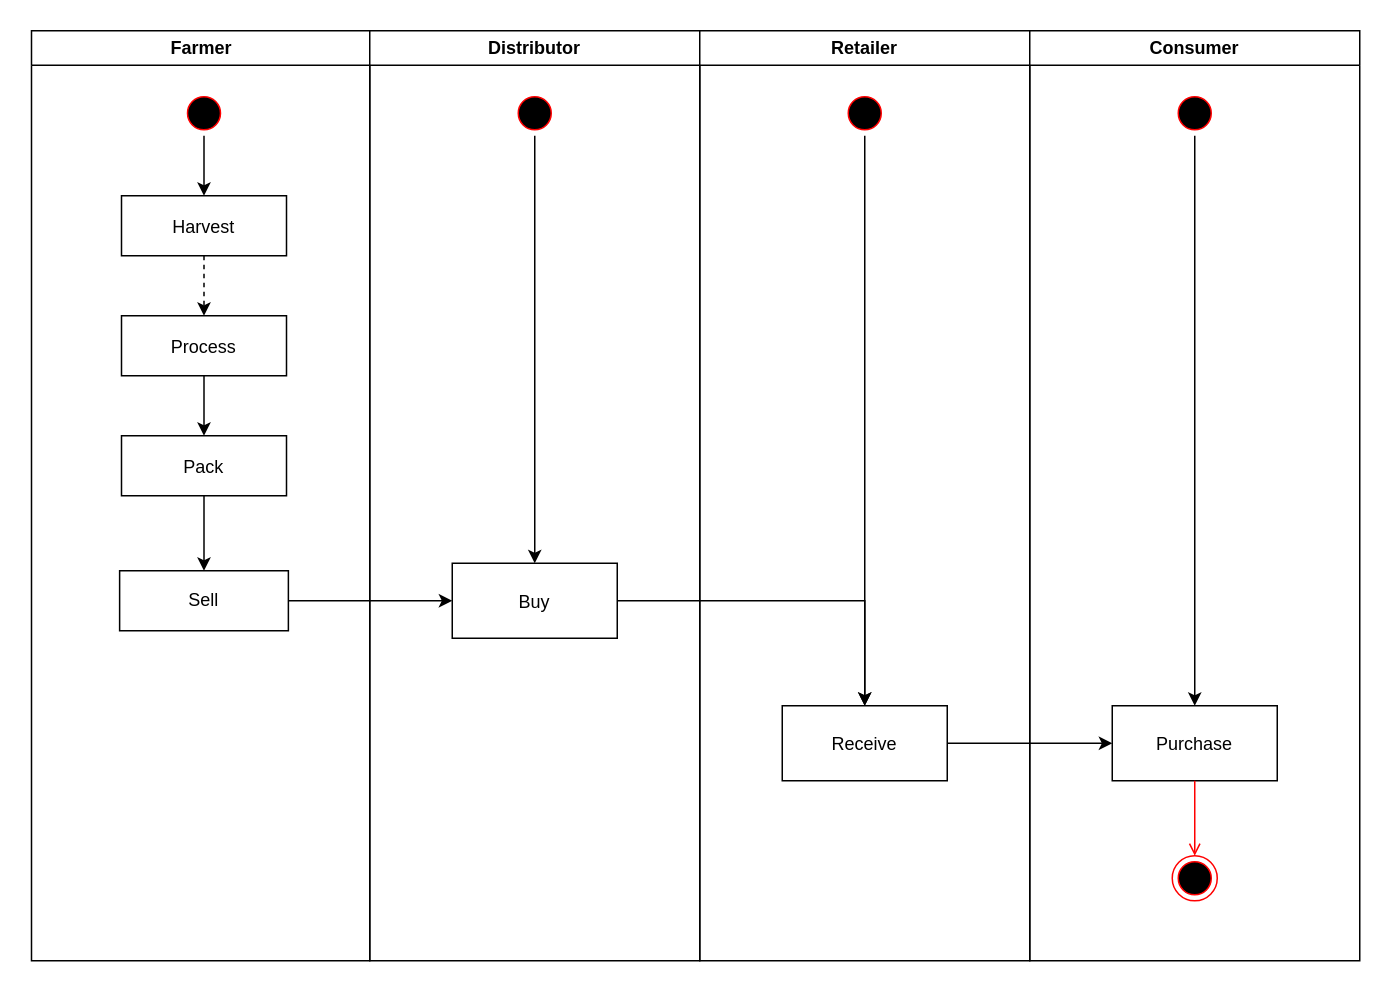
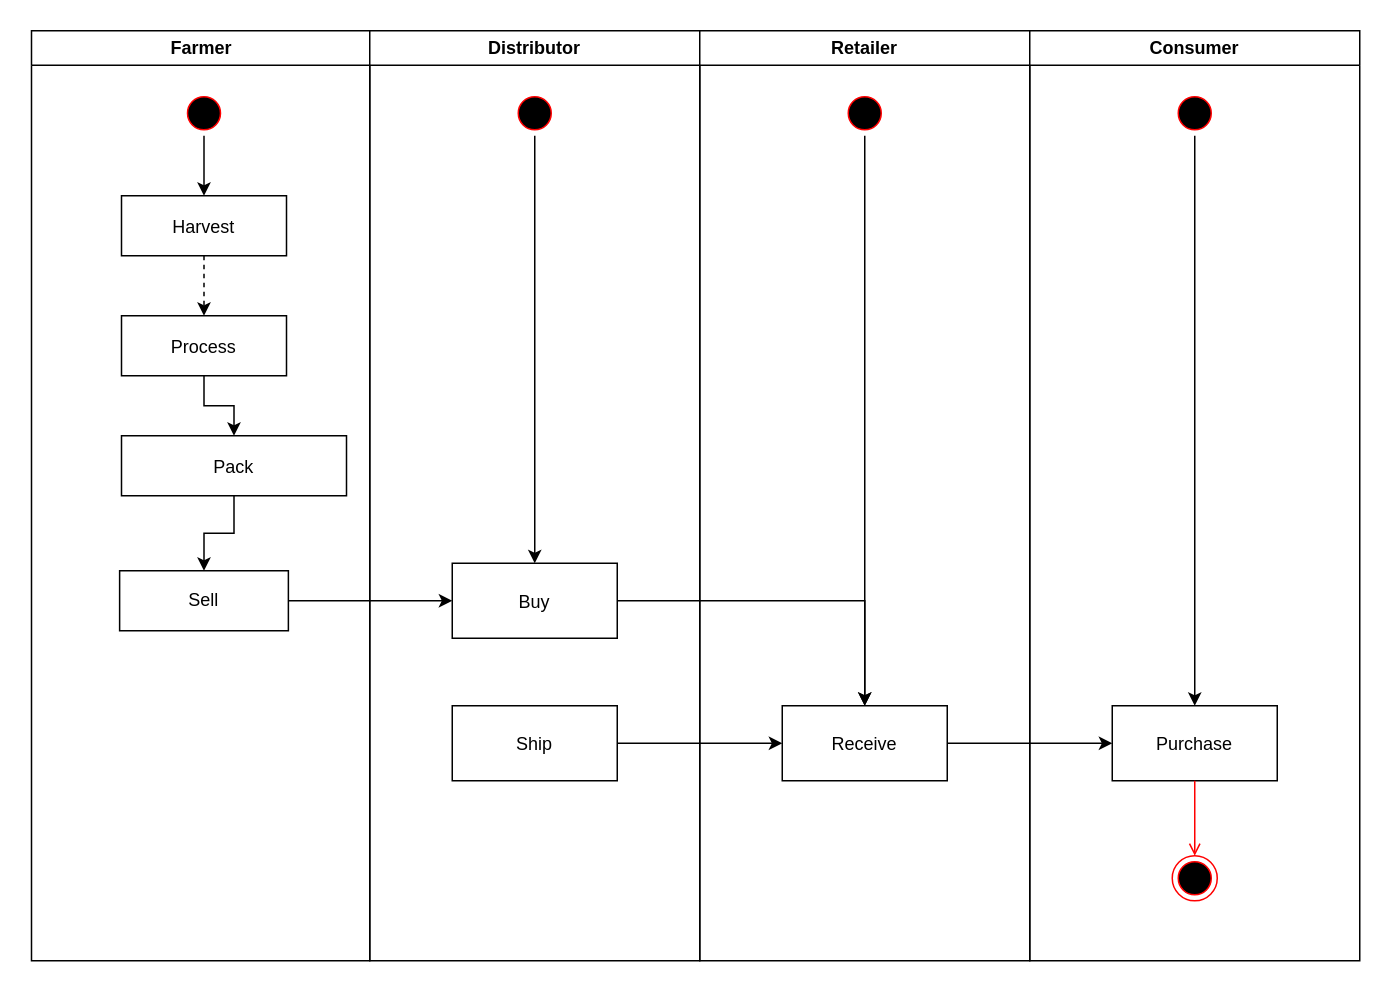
node "Pack": size 165x60 -> 225x60
node "Ship": added
edge "Ship" -> "Receive": added
